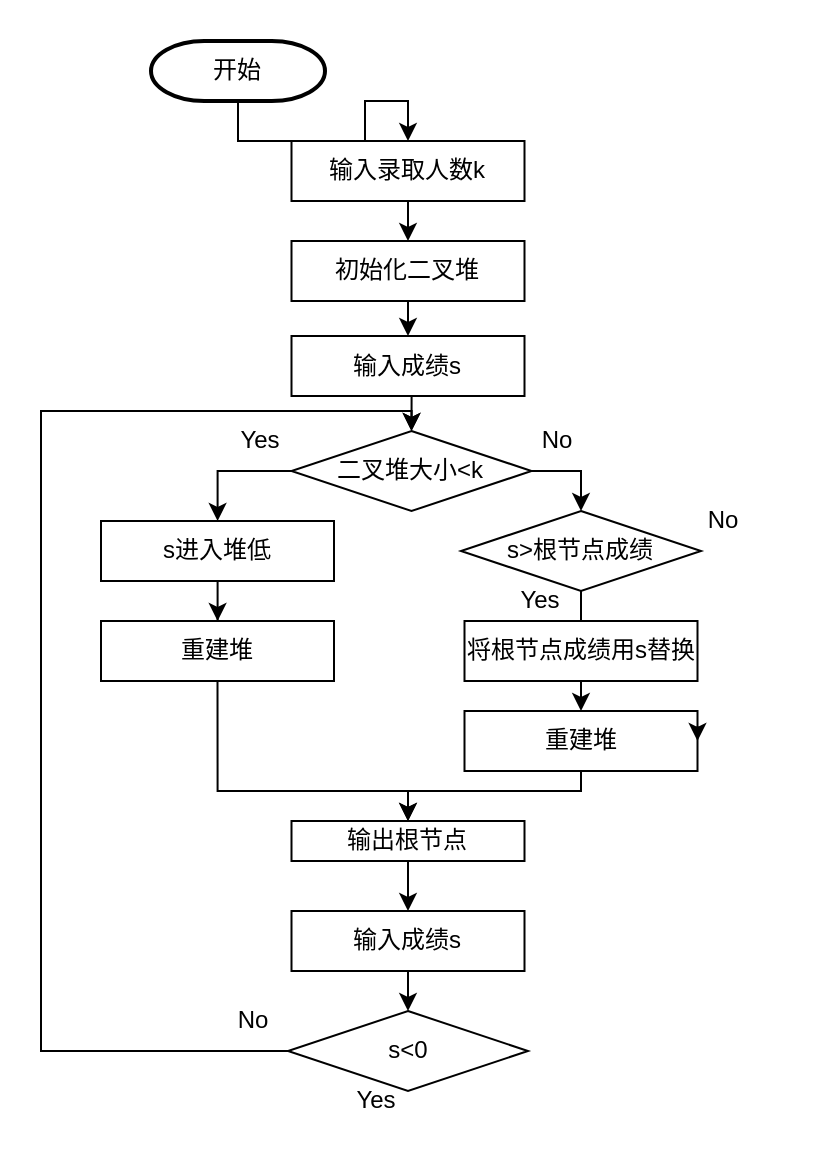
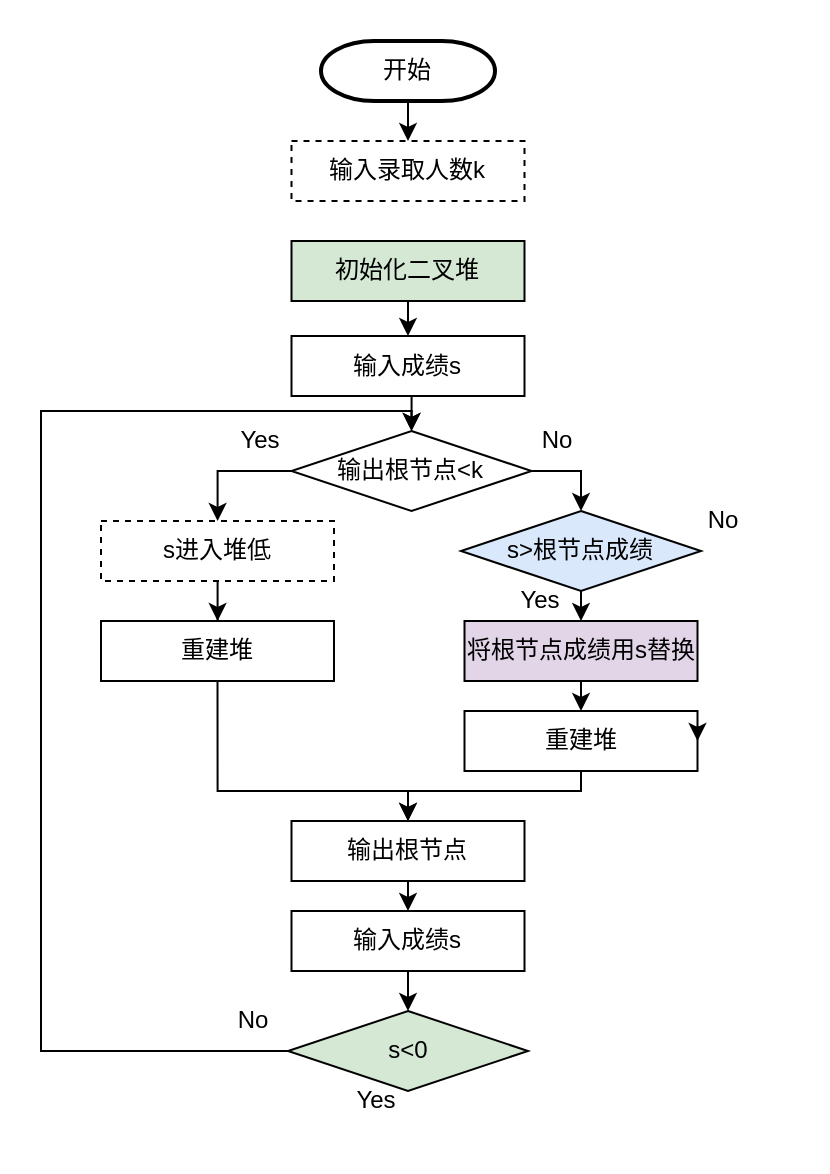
node "开始": moved (238, 71) -> (408, 71)
node "输入录取人数k": style solid -> dashed
edge "输入录取人数k" -> "初始化二叉堆": removed
node "初始化二叉堆": fillcolor #ffffff -> #d5e8d4
node "二叉堆大小<k": label "二叉堆大小<k" -> "输出根节点<k"
node "s进入堆低": style solid -> dashed
node "s>根节点成绩": fillcolor #ffffff -> #dae8fc
edge "s>根节点成绩" -- "将根节点成绩用s替换": arrowhead none -> classic
node "将根节点成绩用s替换": fillcolor #ffffff -> #e1d5e7
node "输出根节点": size 233x40 -> 233x60
node "s<0": fillcolor #ffffff -> #d5e8d4
